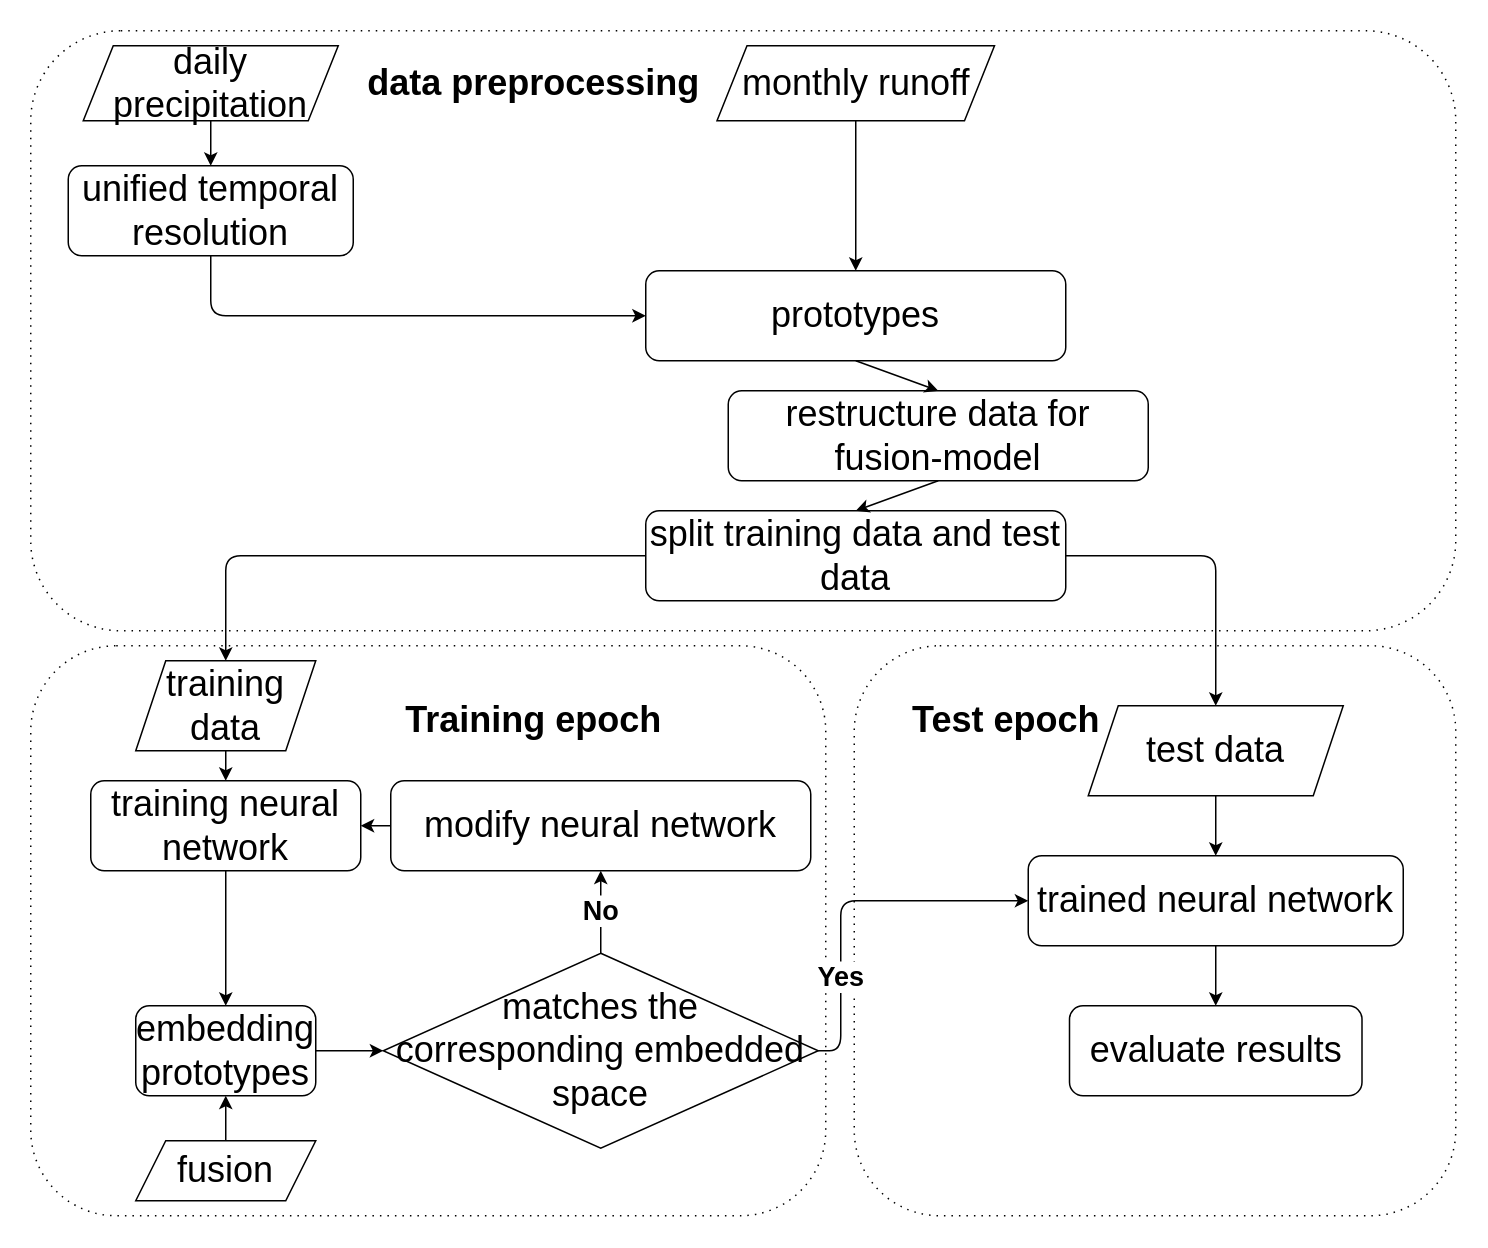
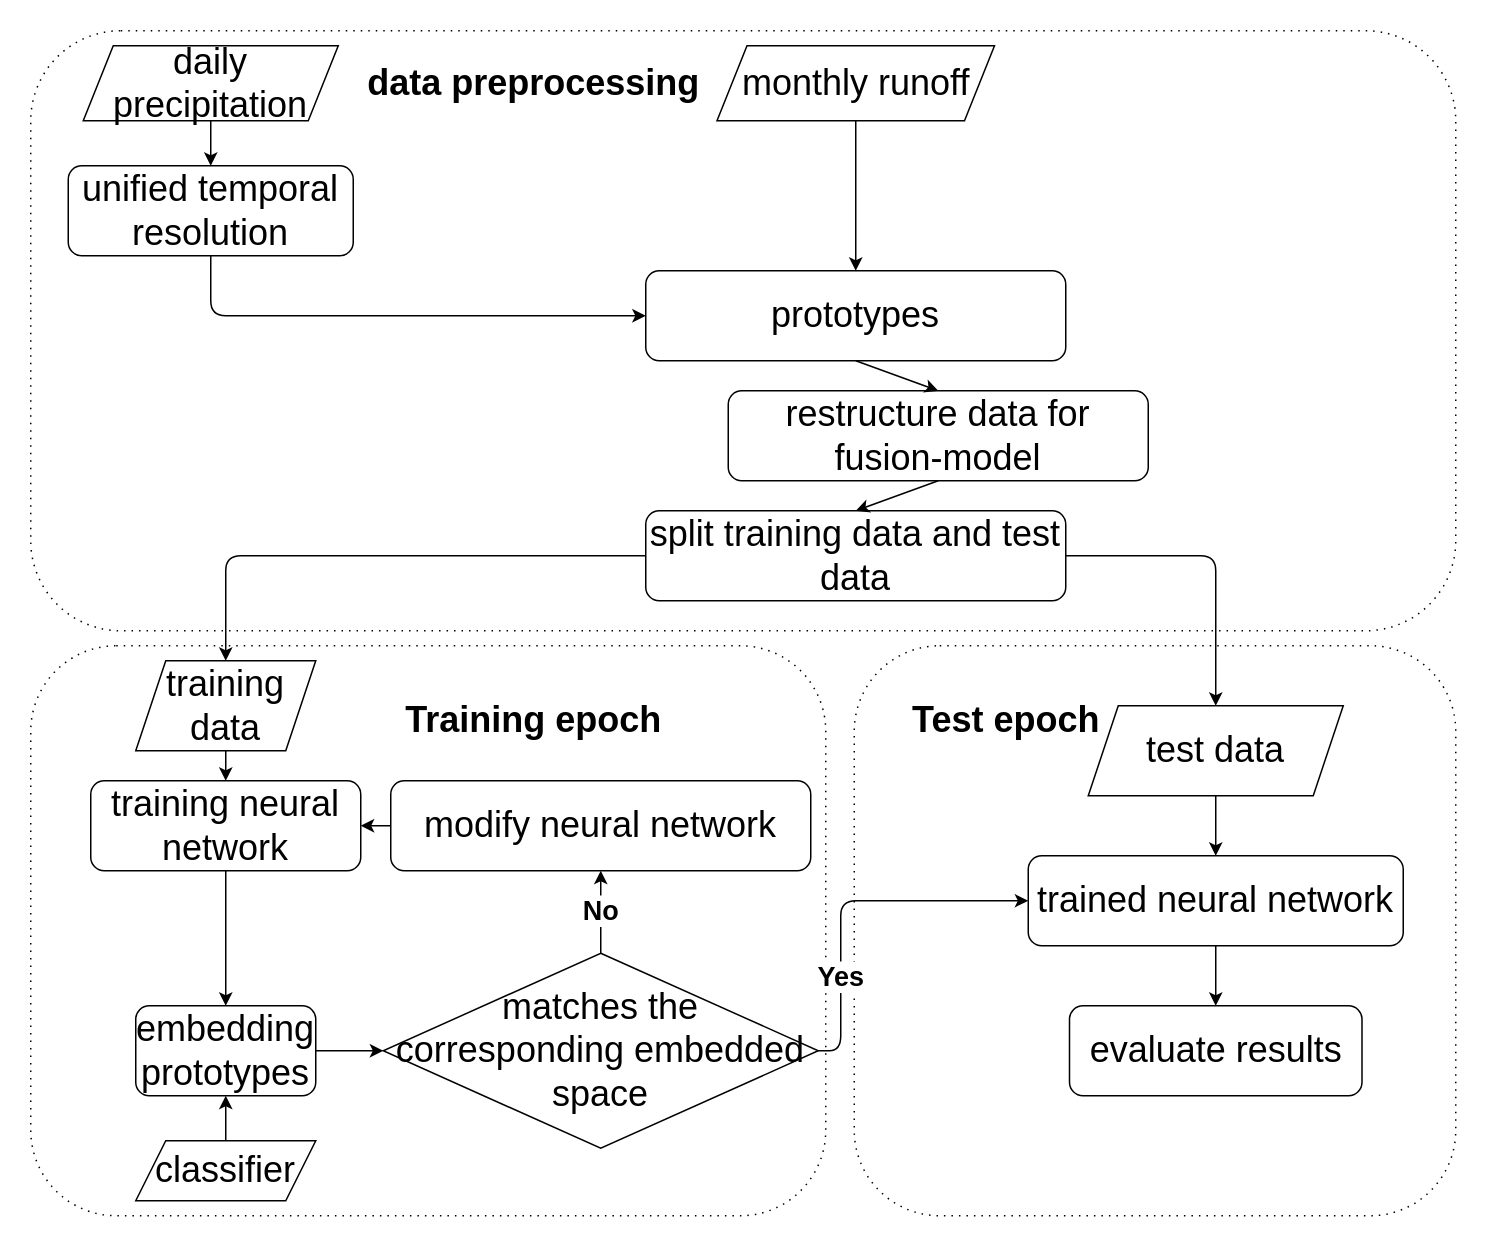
node "fusion": label "fusion" -> "classifier"
